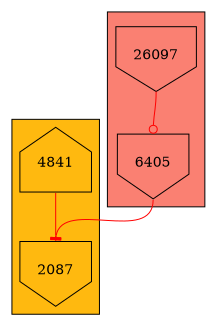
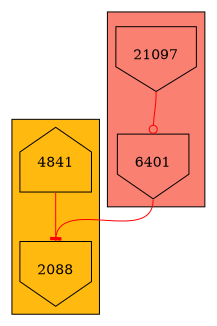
node "26097": label "26097" -> "21097"
node "6405": label "6405" -> "6401"
node "2087": label "2087" -> "2088"
